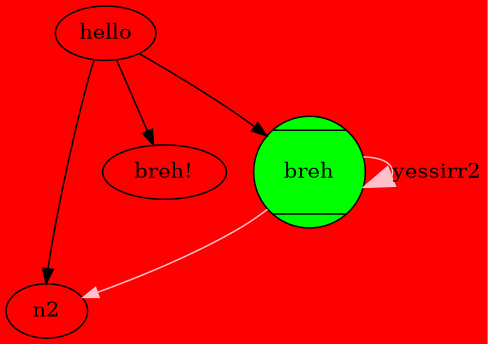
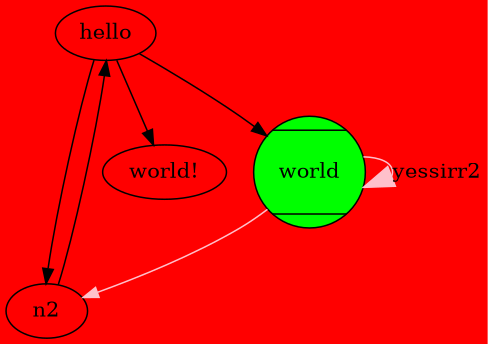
node "breh!": label "breh!" -> "world!"
node "breh": label "breh" -> "world"
edge "n2" -> "hello": added
